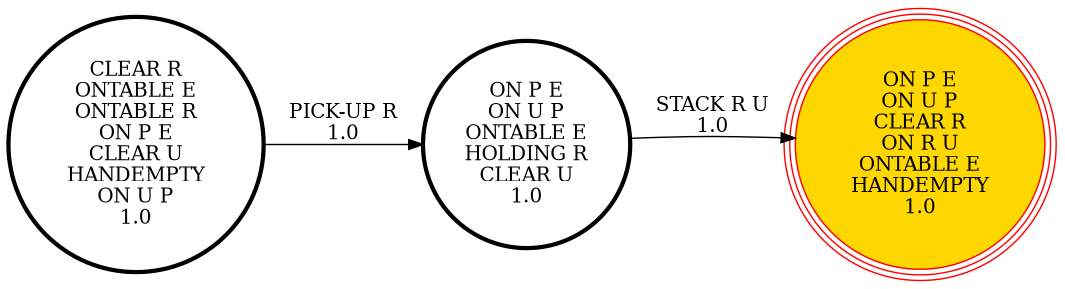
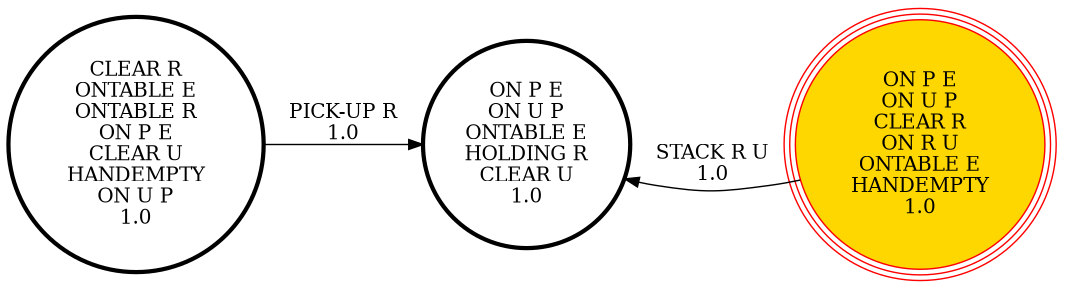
edge "ON P E ON U P ONTABLE E HOLDING R CLEAR U 1.0" -> "ON P E ON U P CLEAR R ON R U ONTABLE E HANDEMPTY 1.0": reversed
